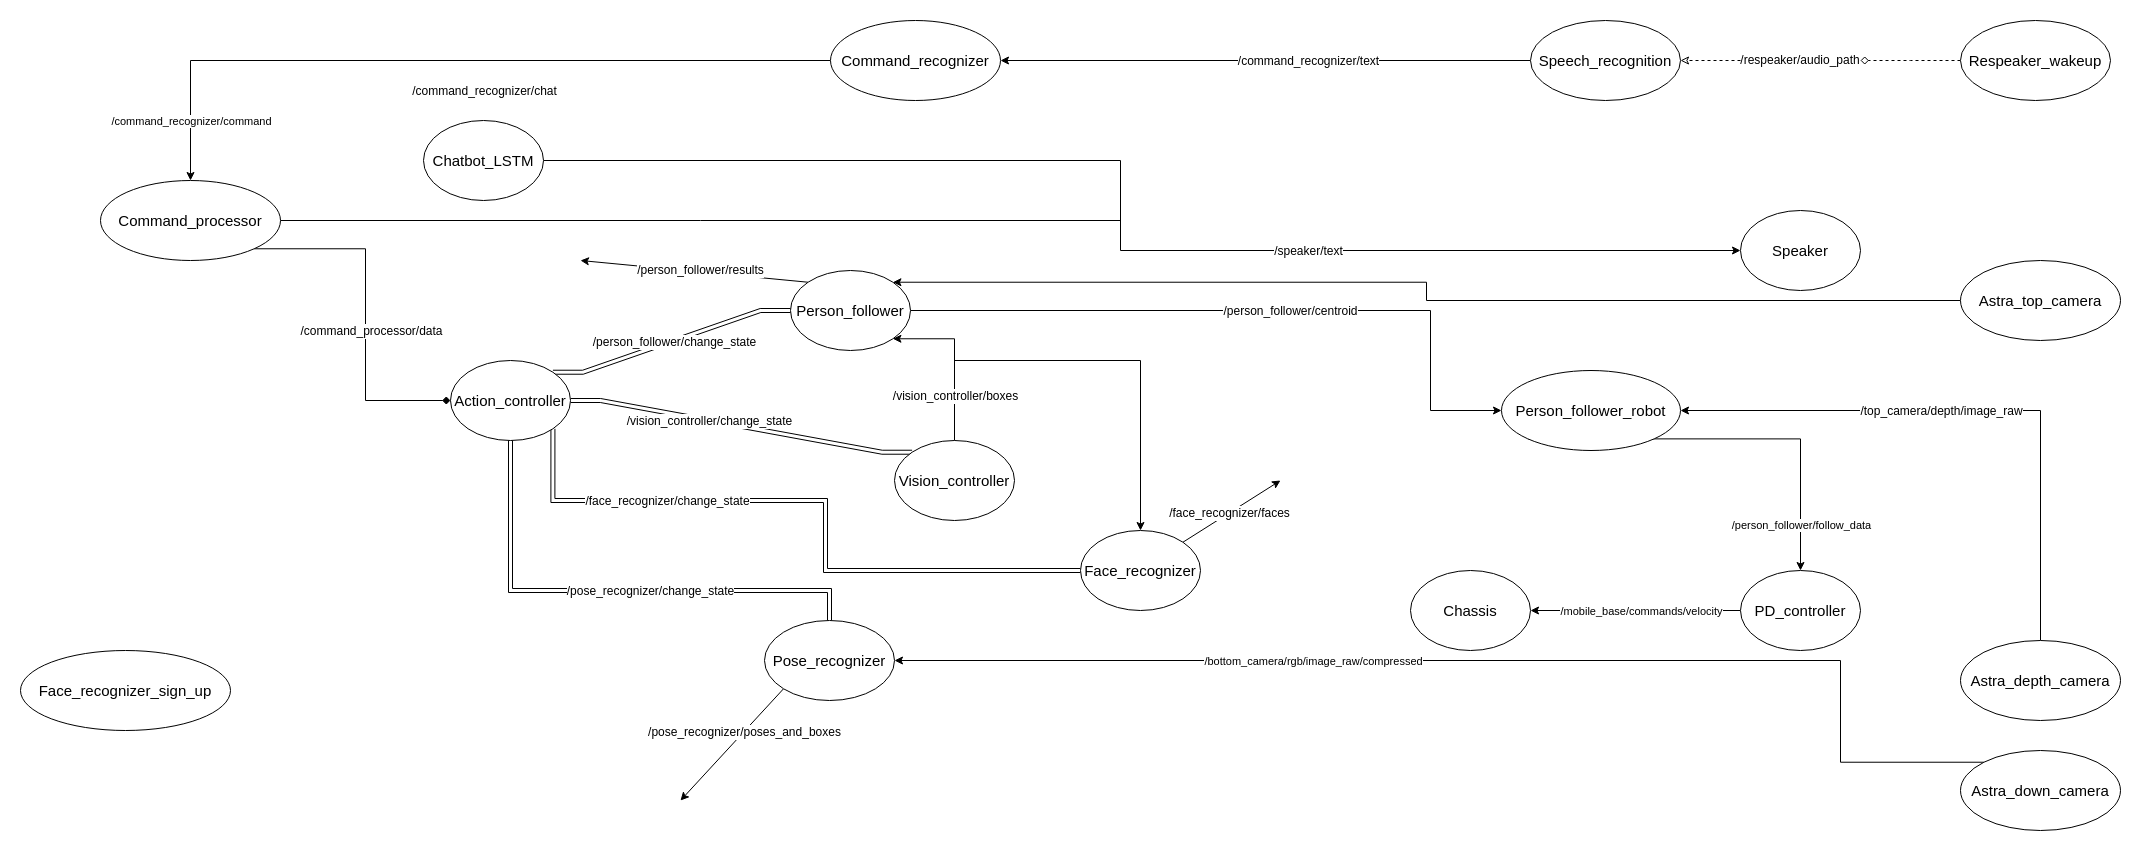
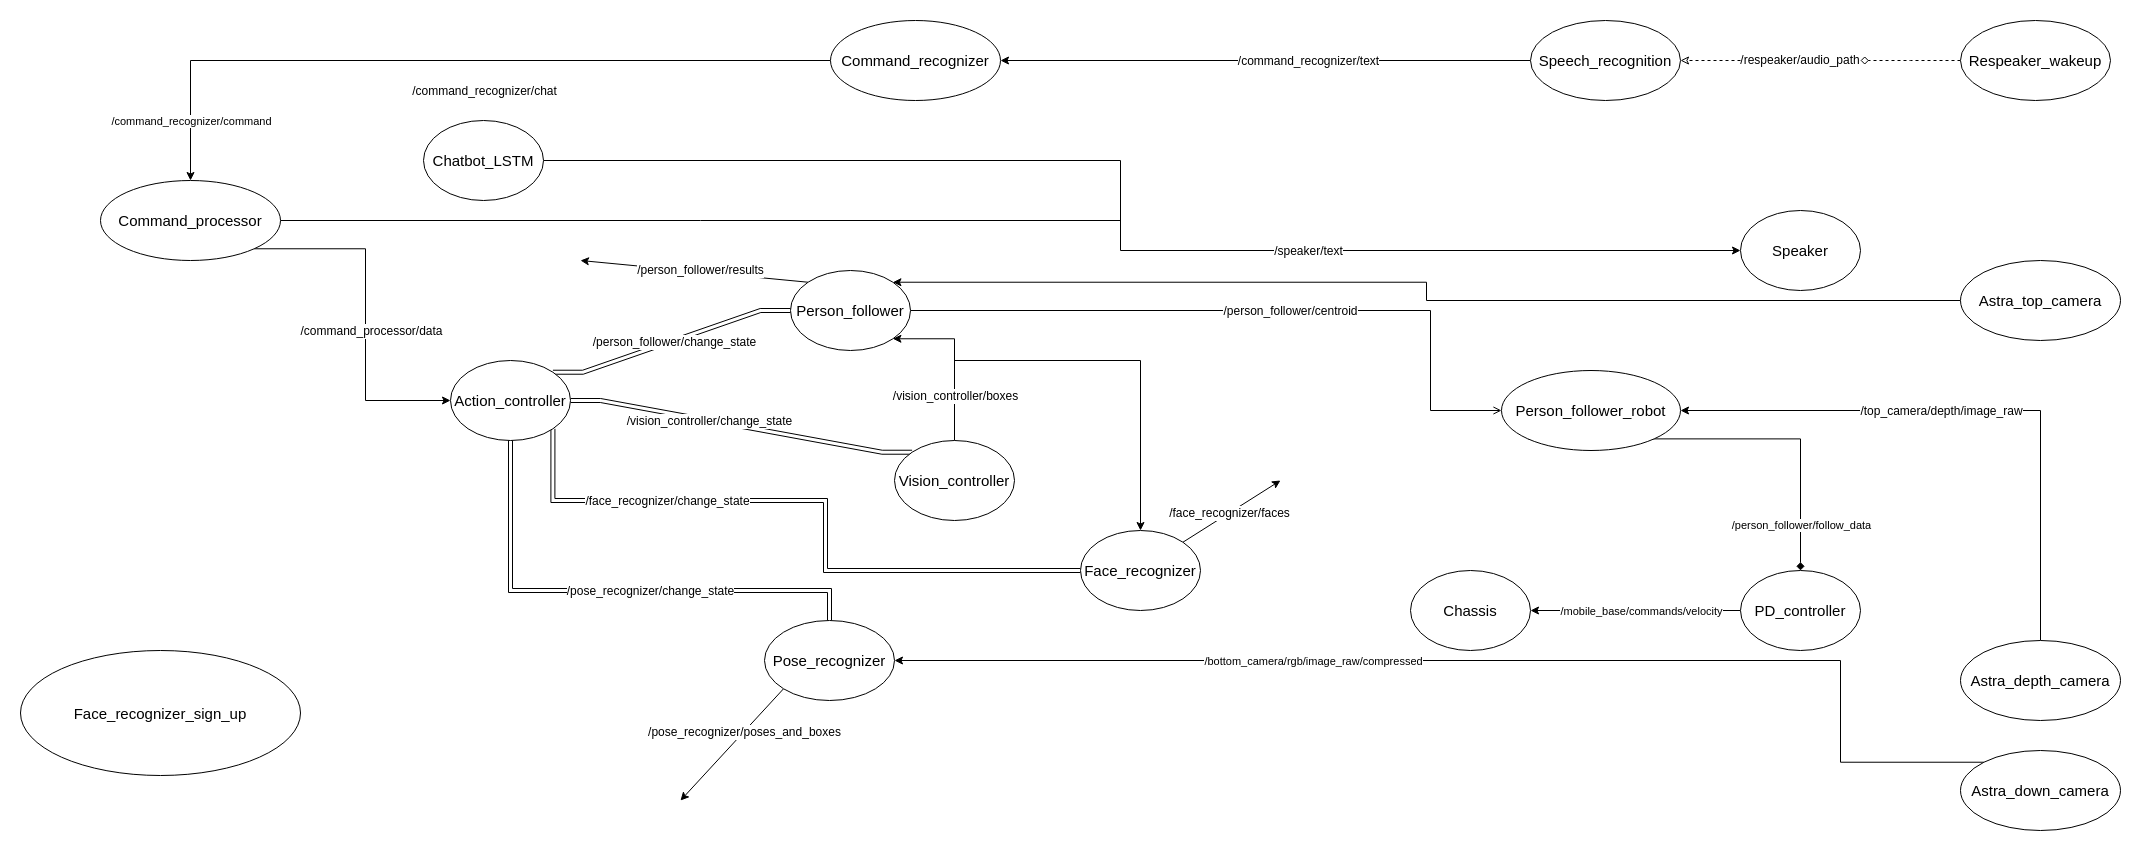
edge "Command_processor" -> "Action_controller": arrowhead diamond -> classic
edge "Person_follower" -> "Person_follower_robot": arrowhead classic -> open
edge "Person_follower_robot" -> "PD_controller": arrowhead classic -> diamond
node "Face_recognizer_sign_up": size 210x80 -> 280x125
